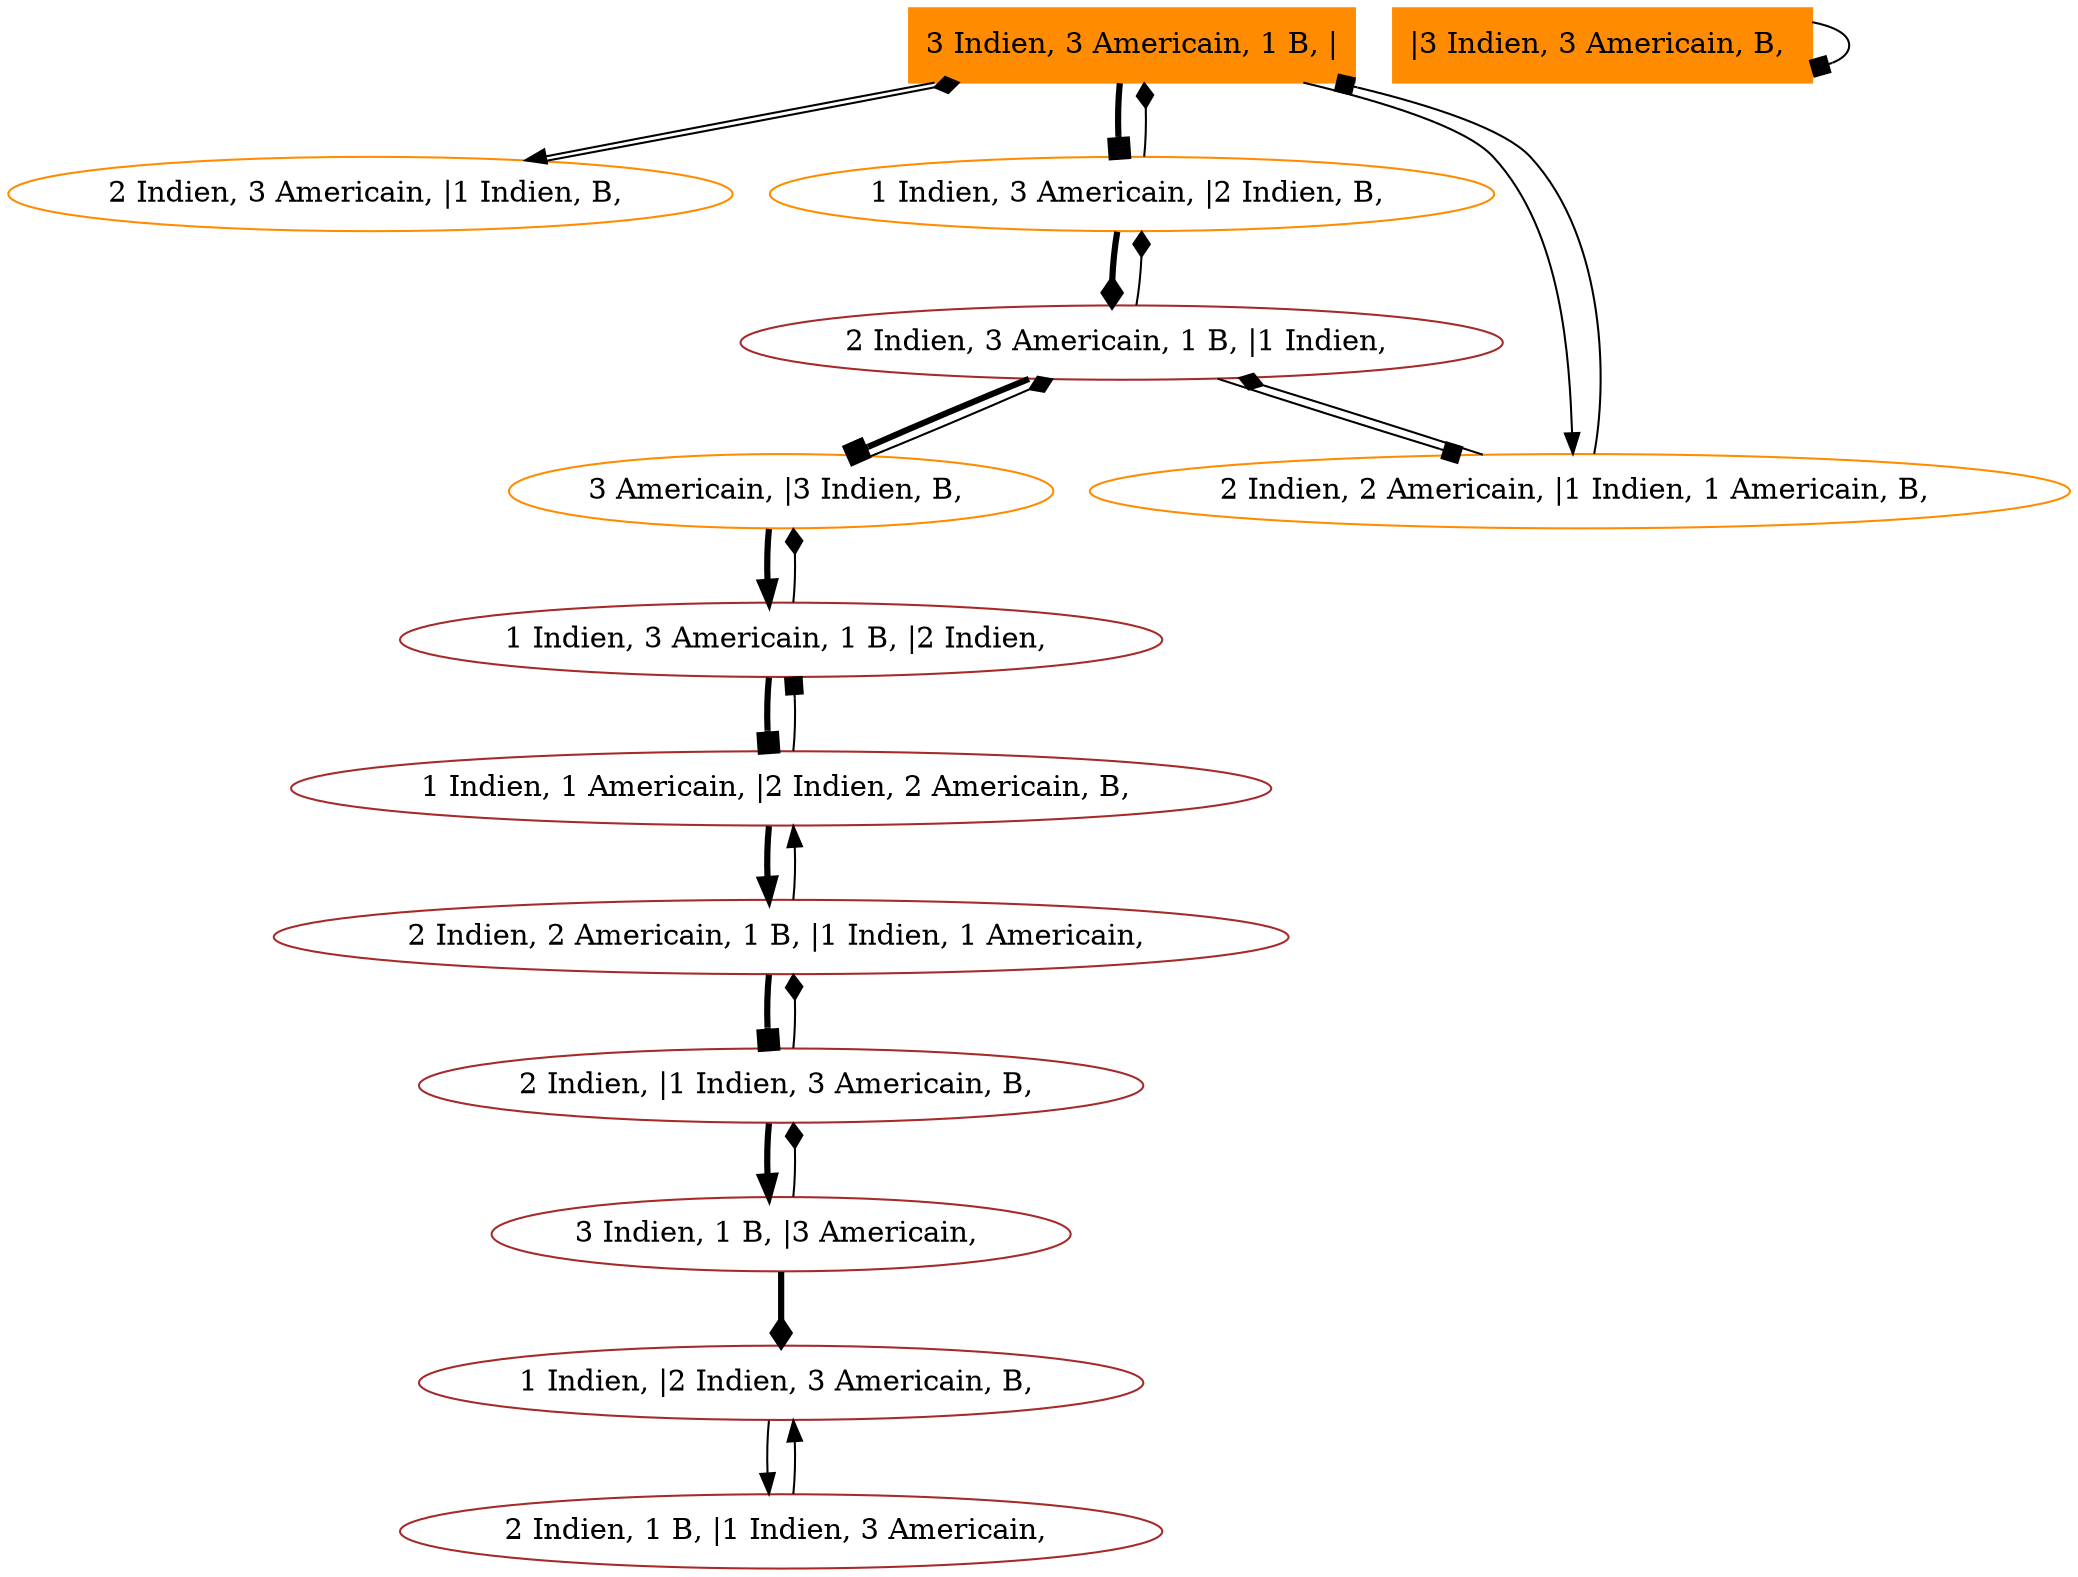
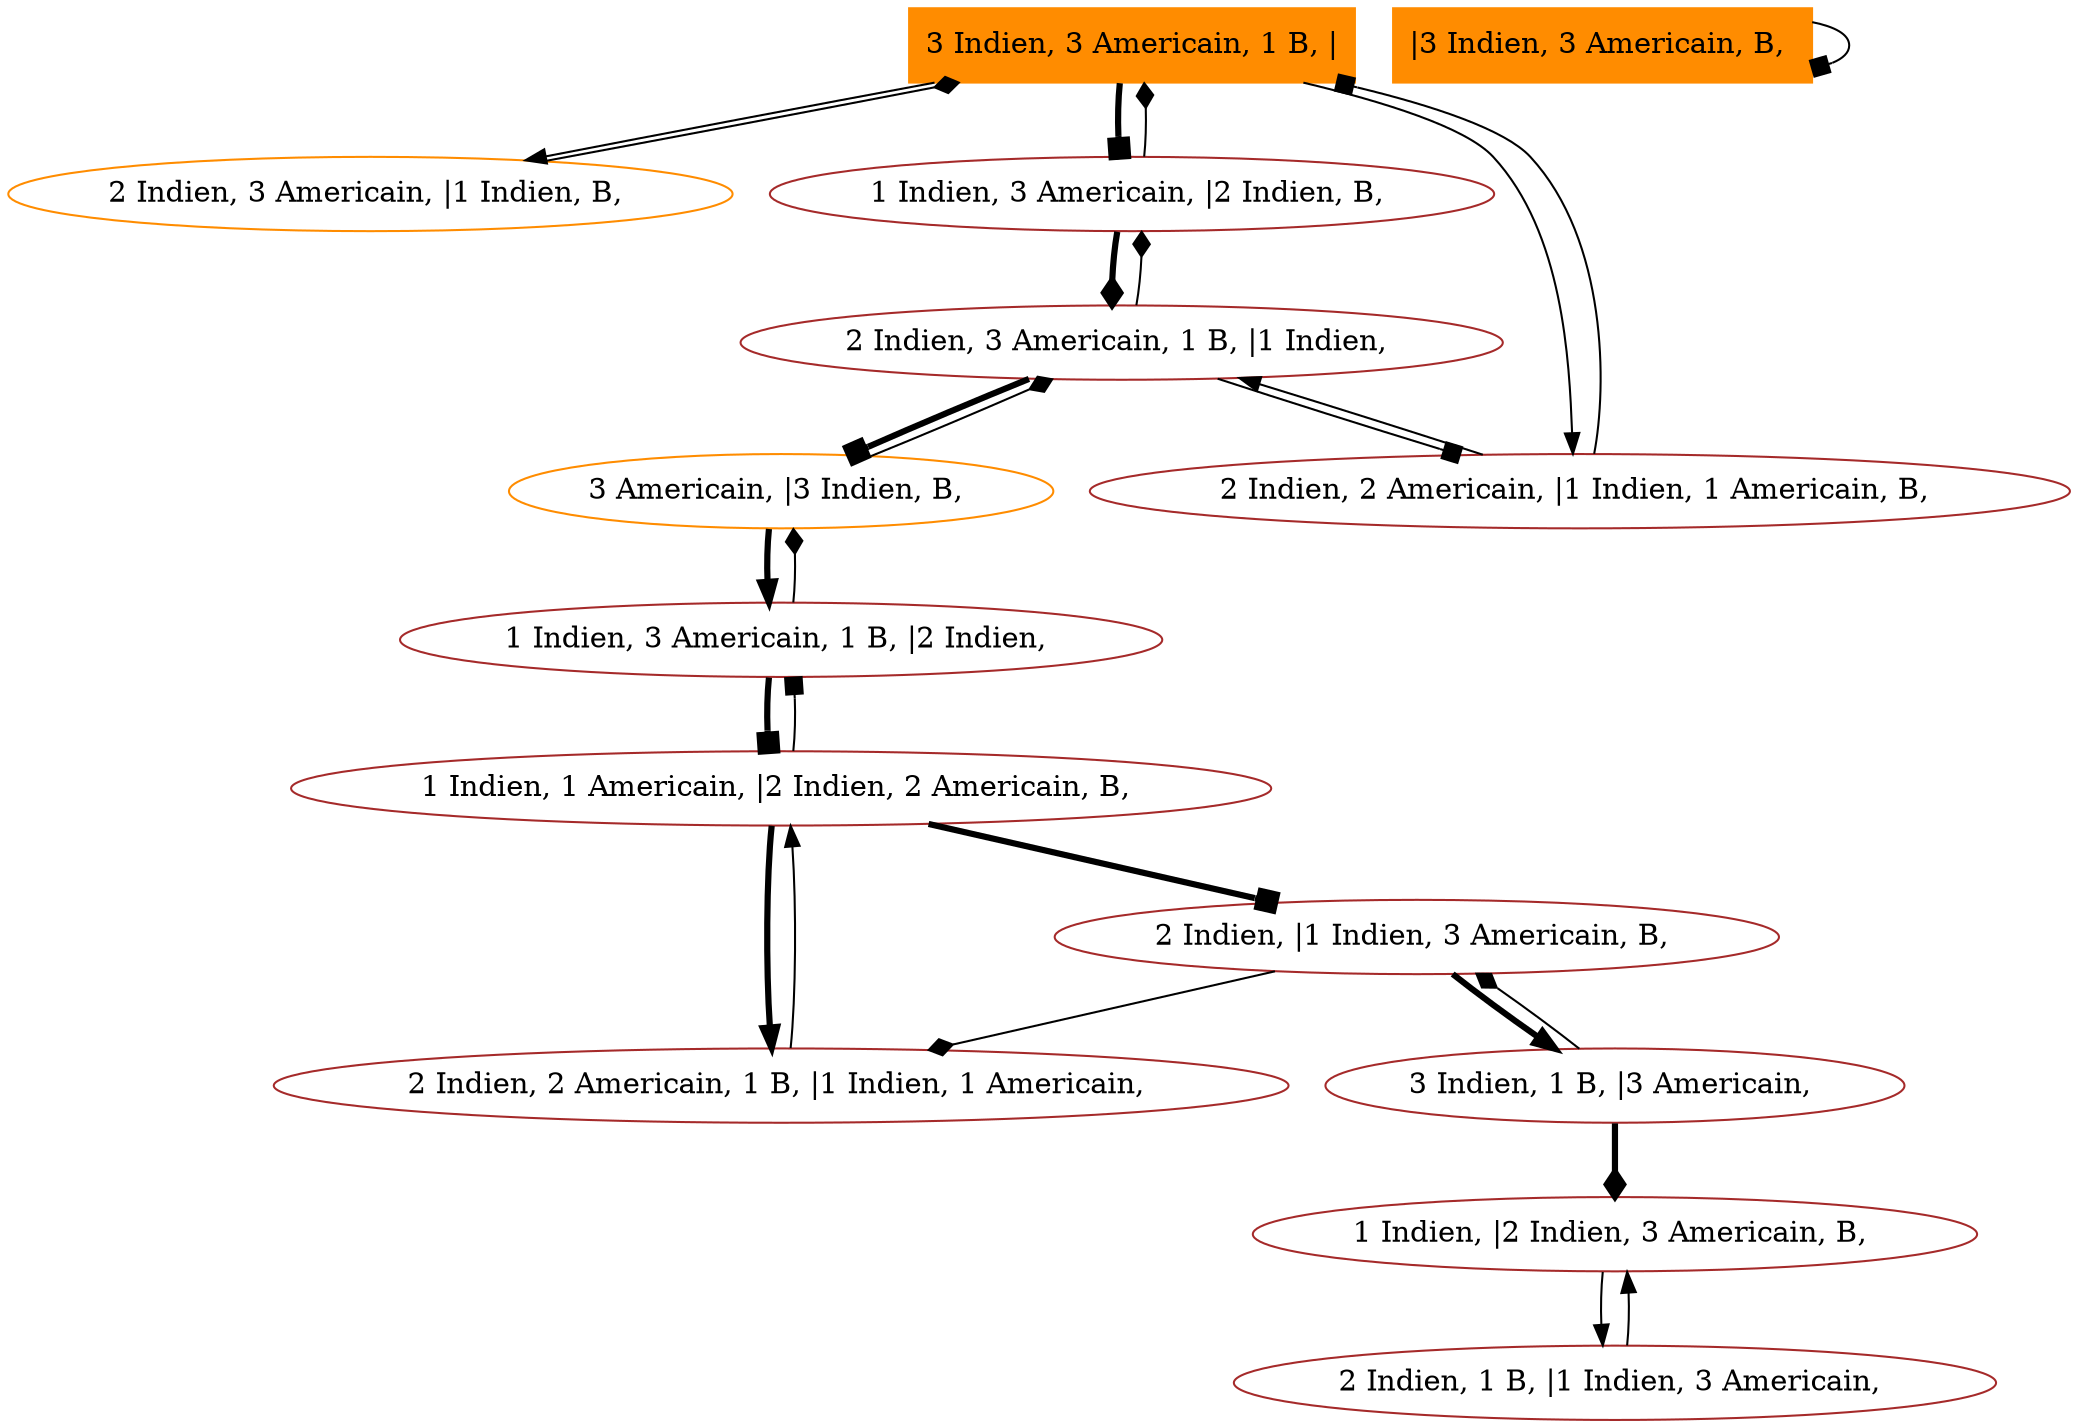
node "1 Indien, 3 Americain, |2 Indien, B,": color darkorange -> brown
edge "2 Indien, 2 Americain, |1 Indien, 1 Americain, B," -> "2 Indien, 3 Americain, 1 B, |1 Indien,": arrowhead diamond -> normal
node "2 Indien, 2 Americain, |1 Indien, 1 Americain, B,": color darkorange -> brown
edge "2 Indien, 2 Americain, 1 B, |1 Indien, 1 Americain," -> "2 Indien, |1 Indien, 3 Americain, B,": now "1 Indien, 1 Americain, |2 Indien, 2 Americain, B," -> "2 Indien, |1 Indien, 3 Americain, B,"
